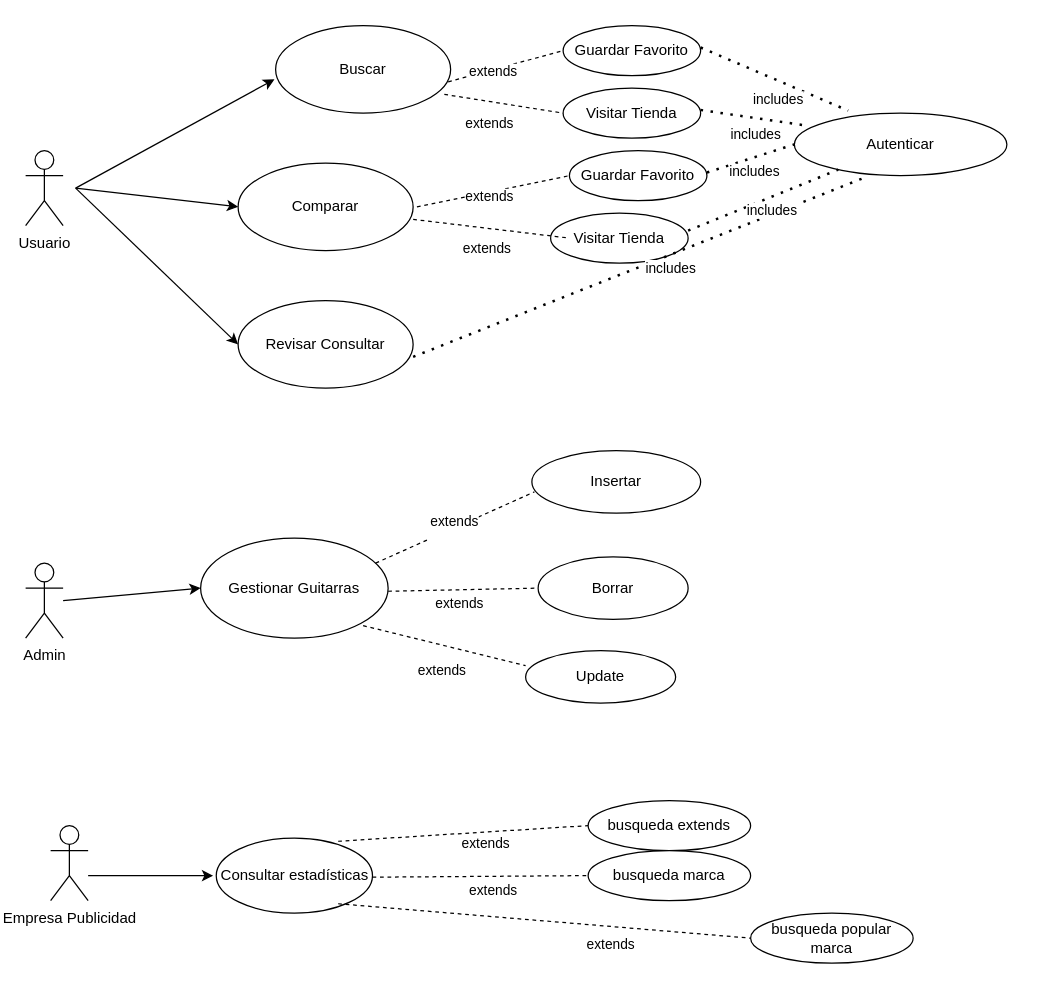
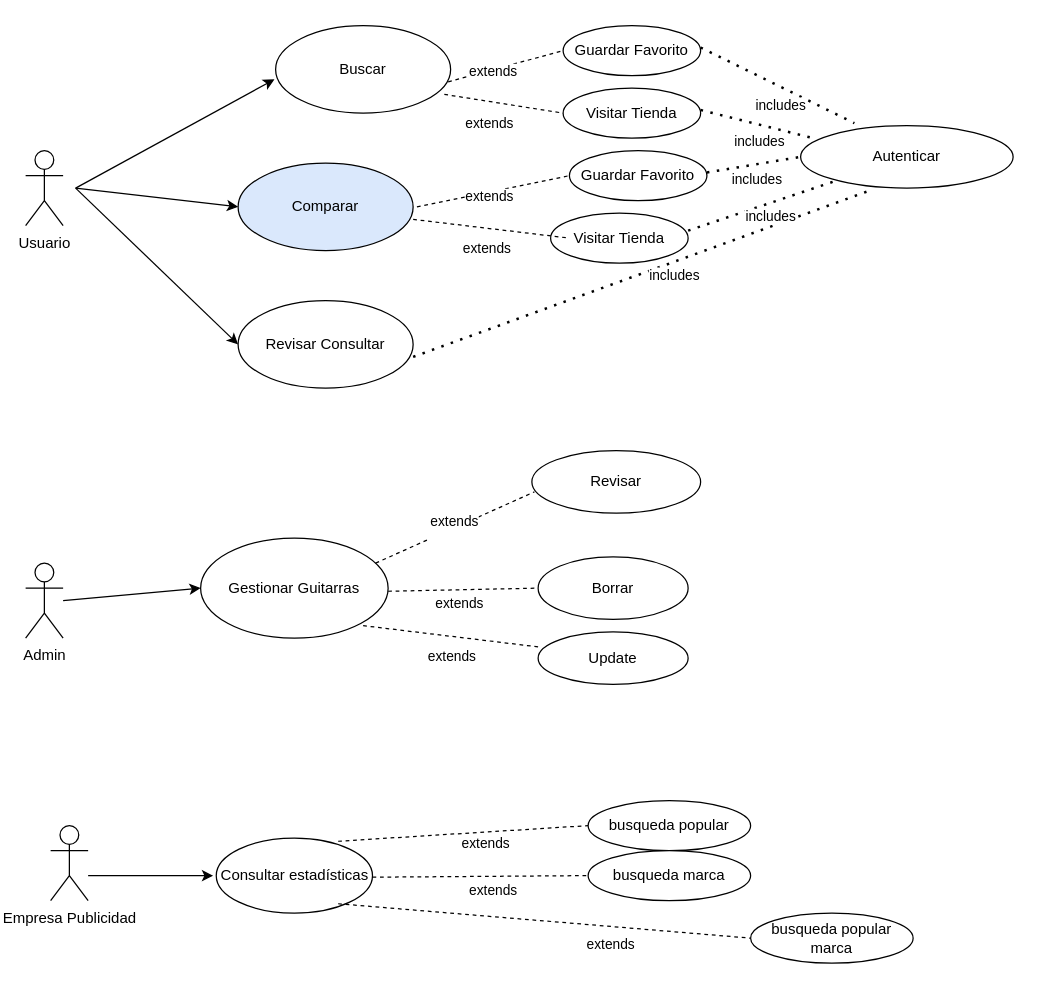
node "Autenticar": moved (901, 144) -> (907, 157)
node "Comparar": fillcolor #ffffff -> #dae8fc
node "Insertar": label "Insertar" -> "Revisar"
node "Update": moved (601, 677) -> (613, 658)
node "busqueda extends": label "busqueda extends" -> "busqueda popular"
